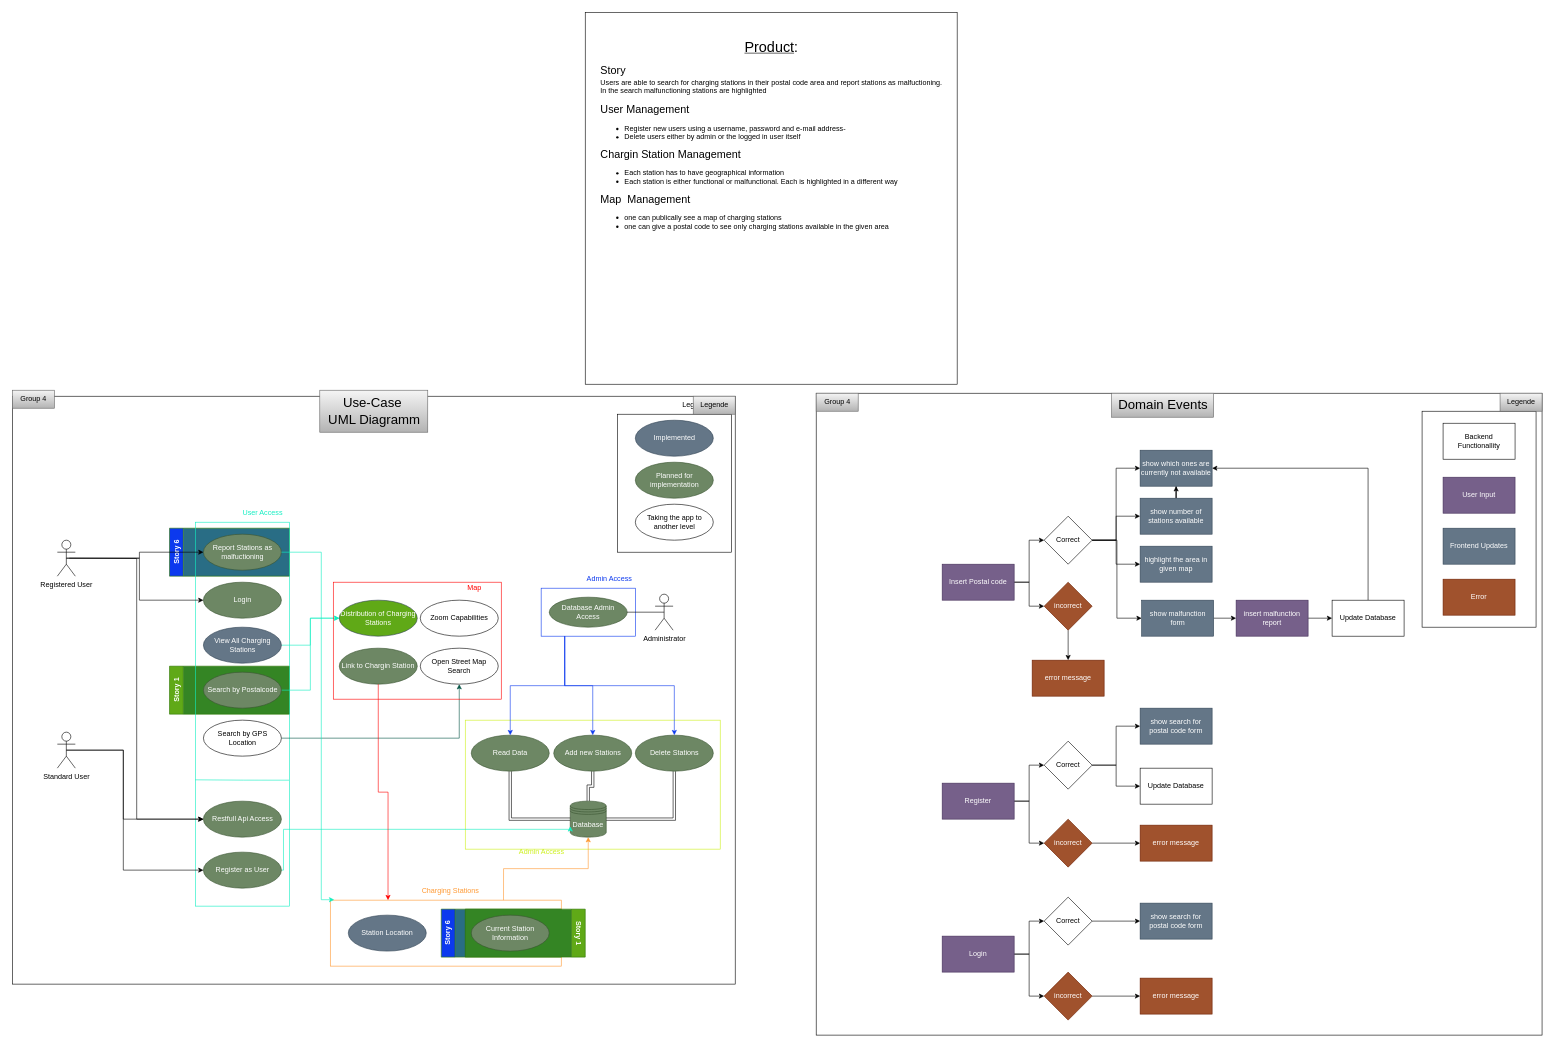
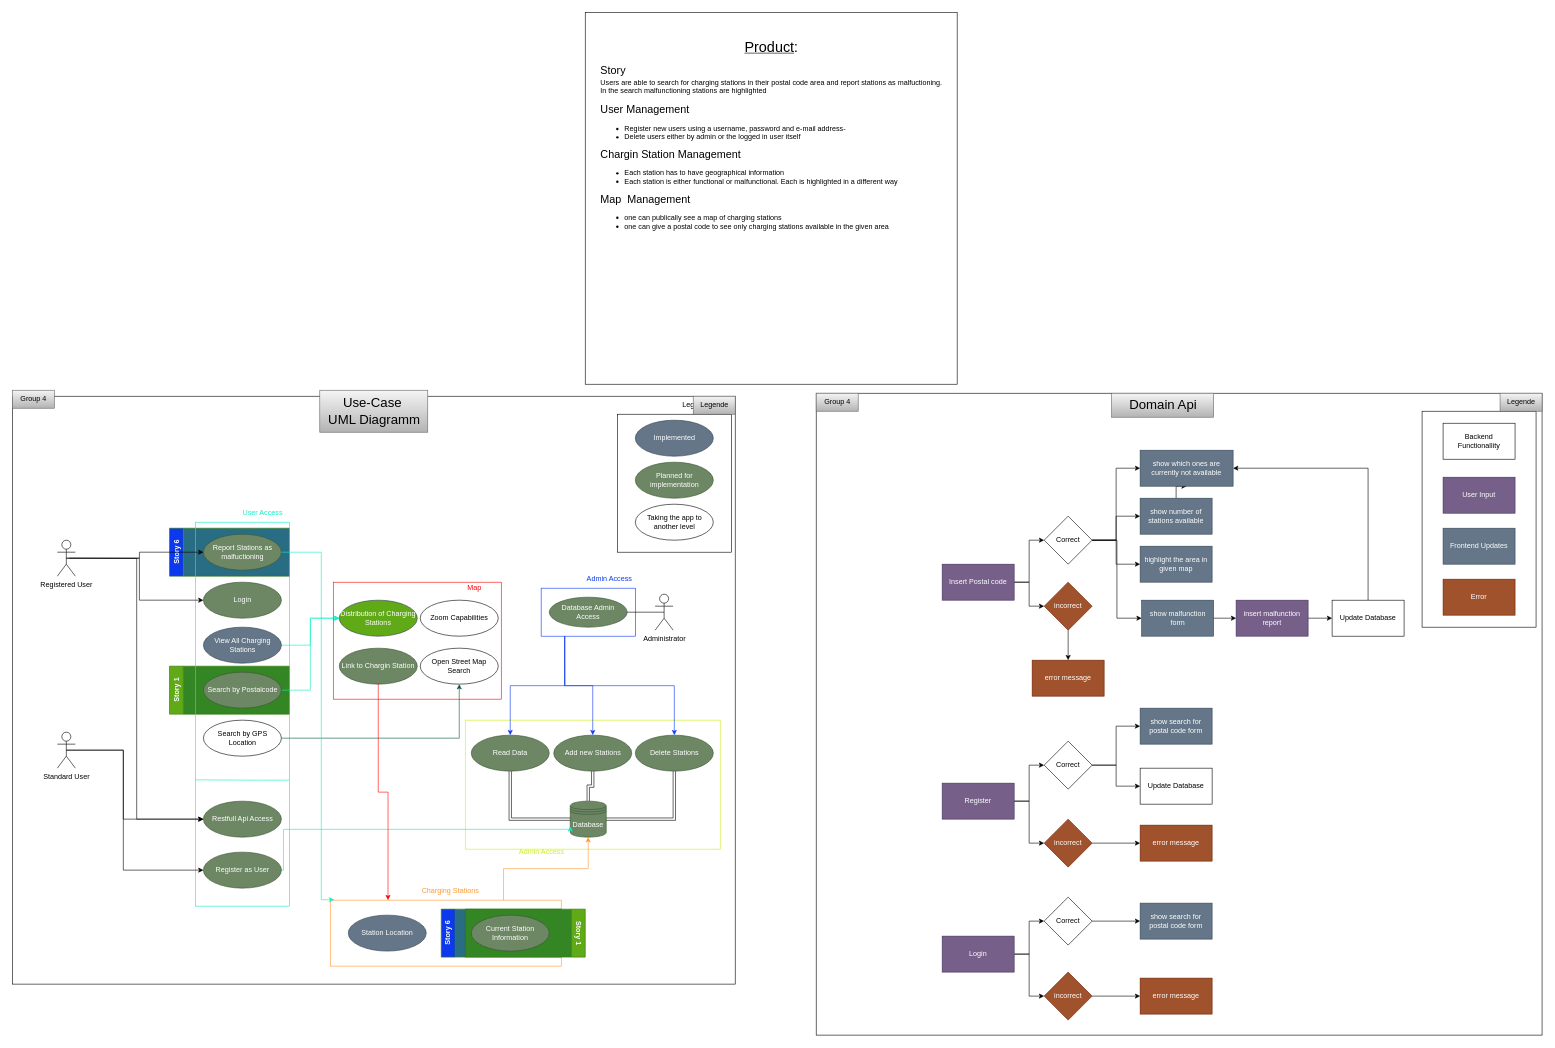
node "Domain Events": label "Domain Events" -> "Domain Api"
node "show which ones are currently not available": size 72x36 -> 93x36
